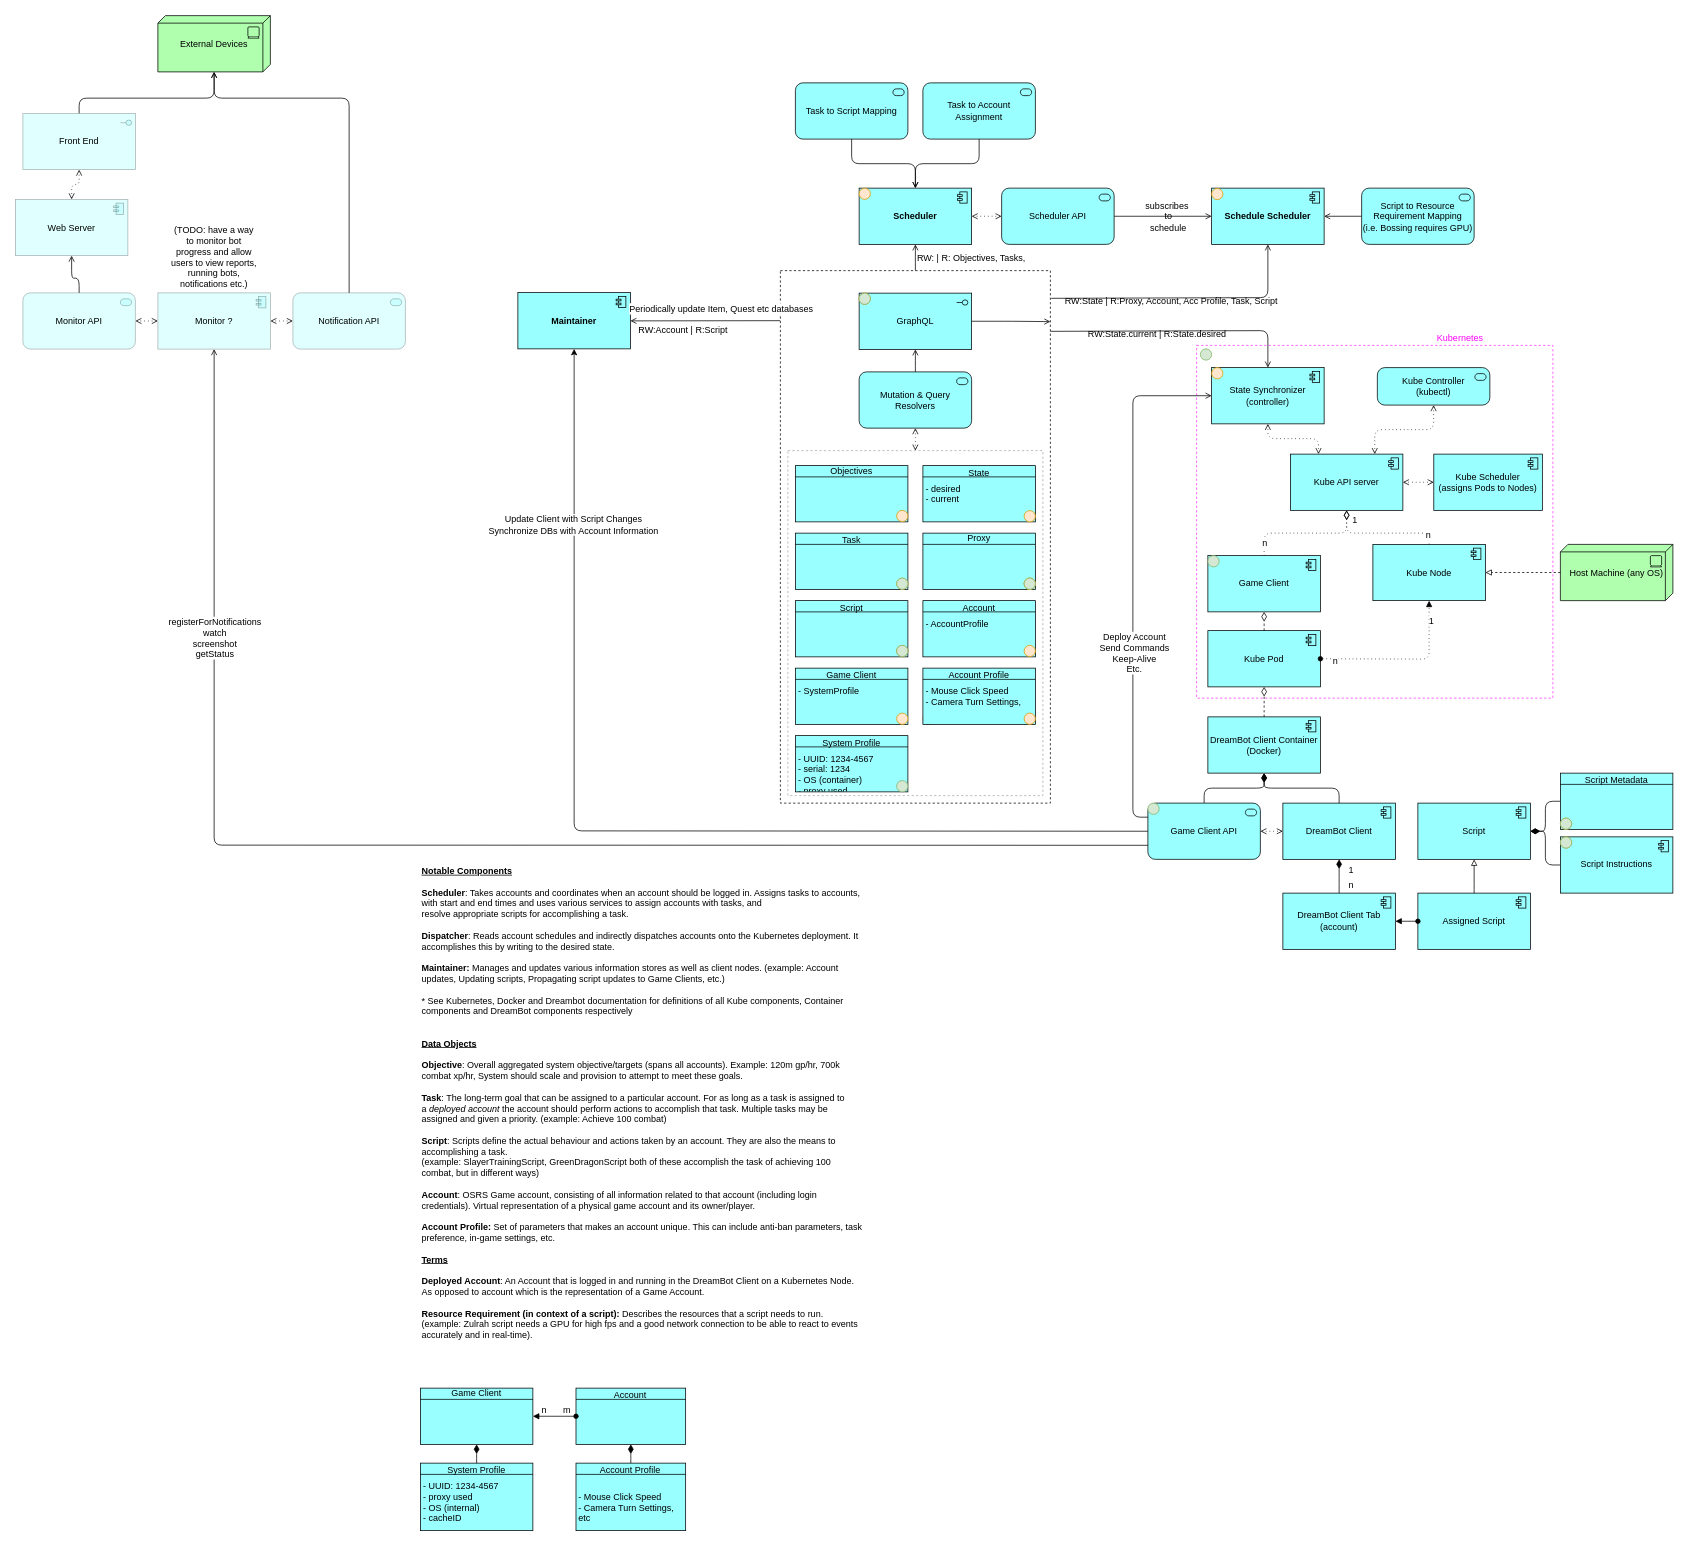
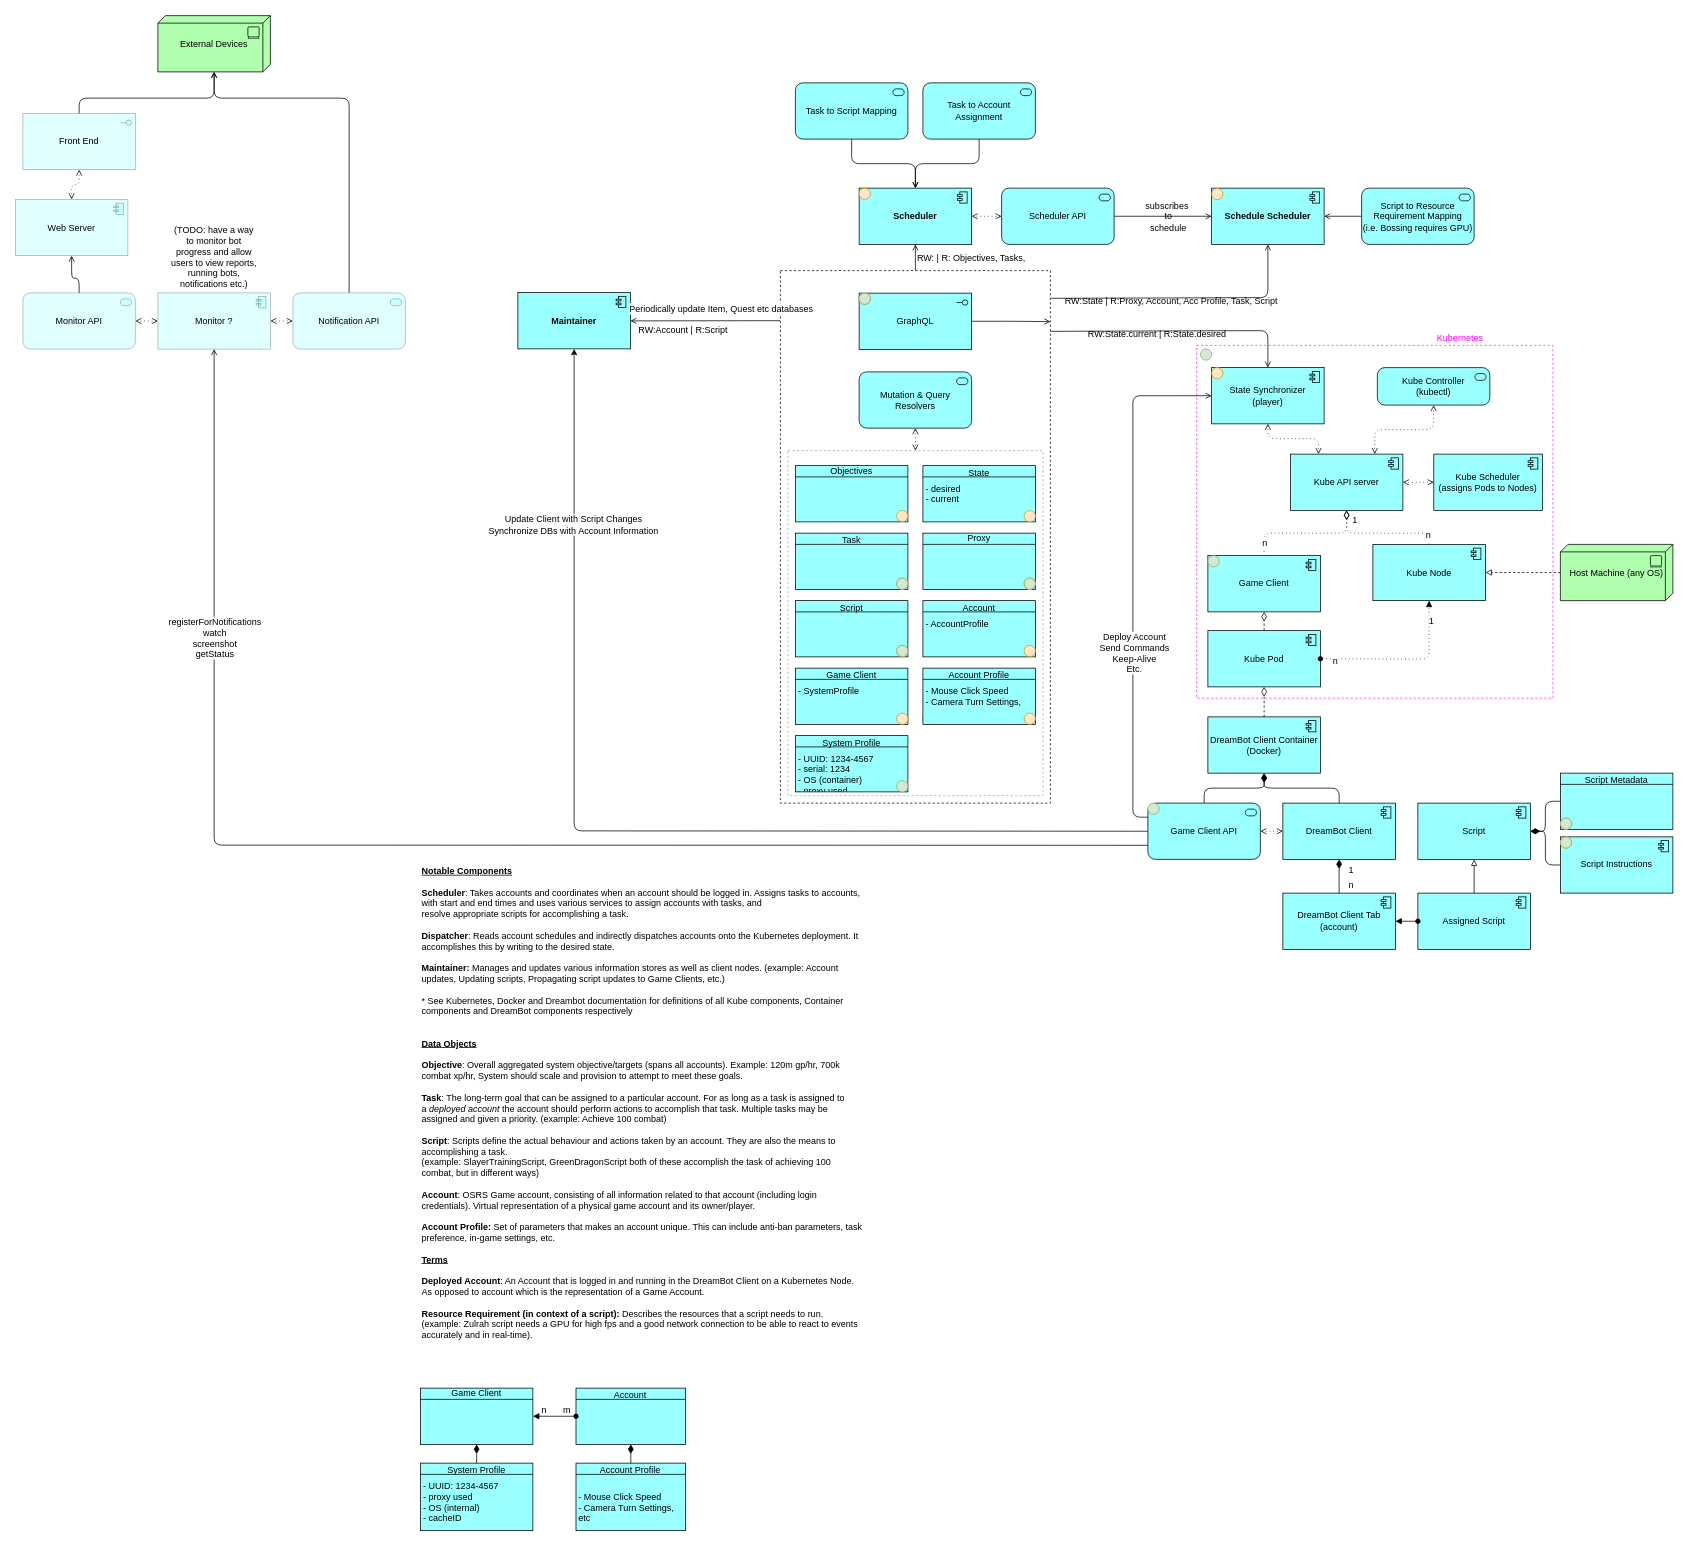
edge "Mutation & Query Resolvers" -> "GraphQL": removed
node "State Synchronizer (controller)": label "State Synchronizer (controller)" -> "State Synchronizer (player)"
